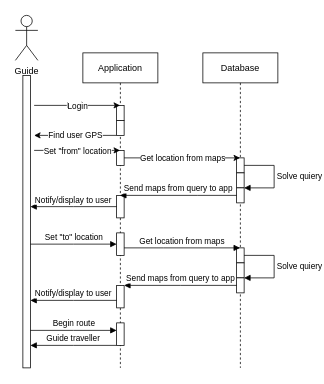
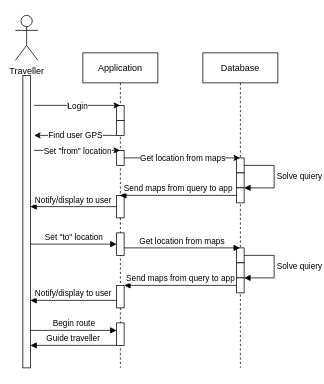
node "Guide": label "Guide" -> "Traveller"
